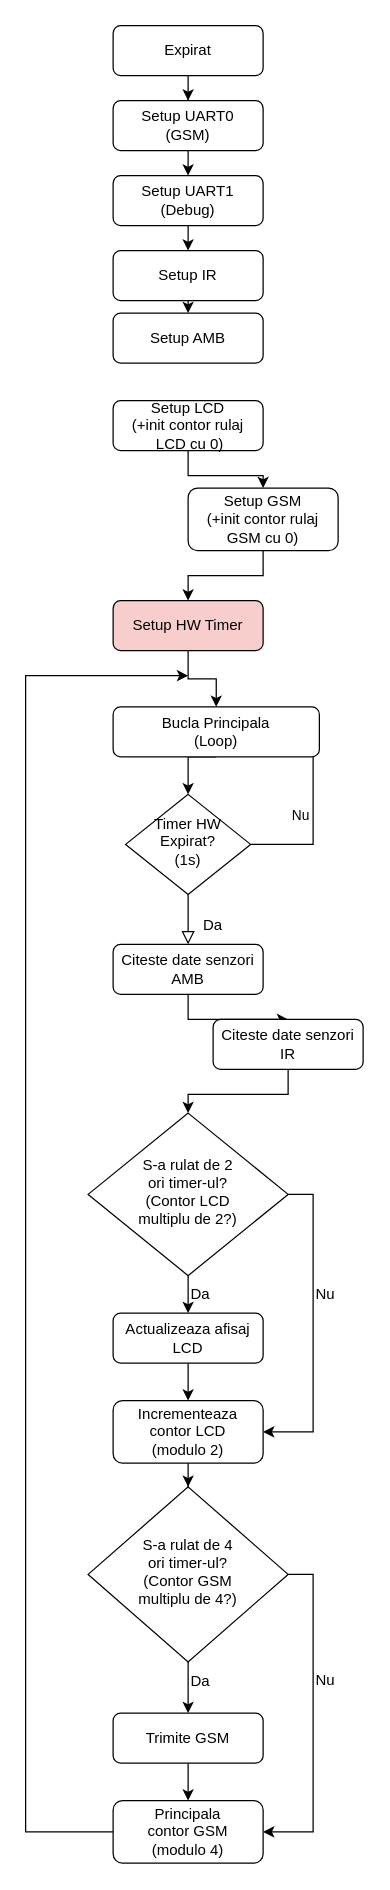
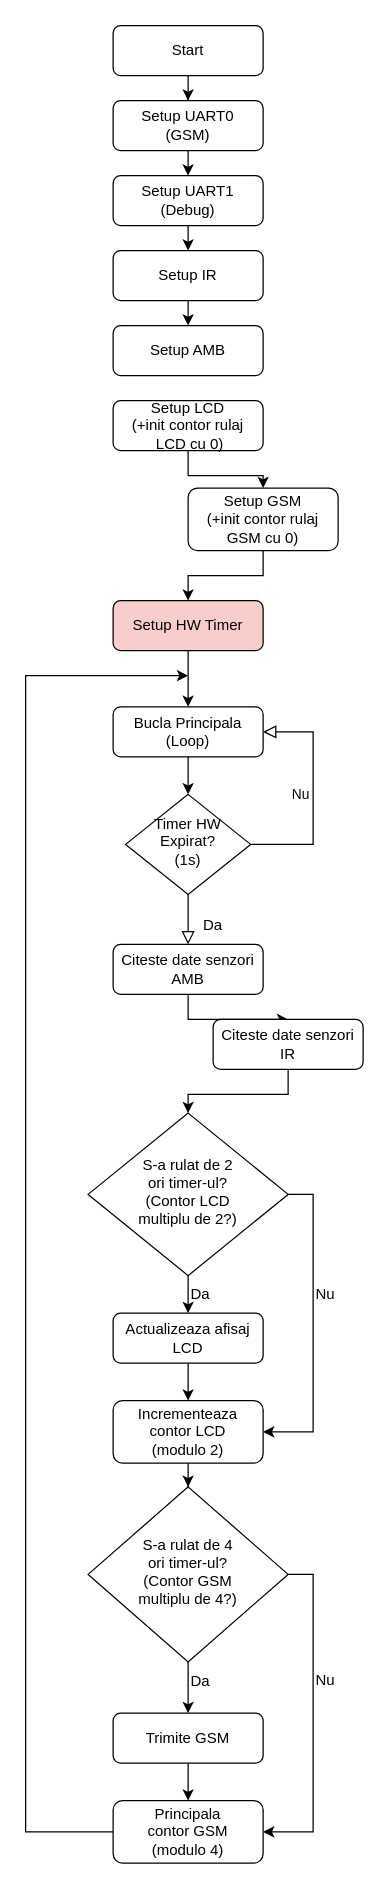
node "Expirat": label "Expirat" -> "Start"
node "Setup AMB": moved (188, 338) -> (188, 351)
node "Bucla Principala (Loop)": size 206x50 -> 150x50
